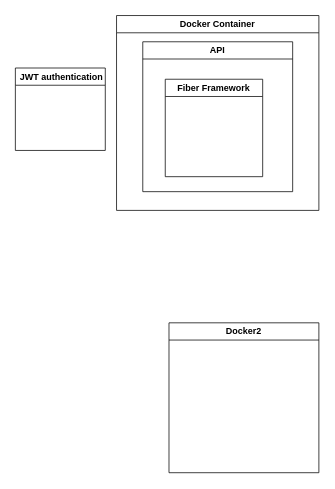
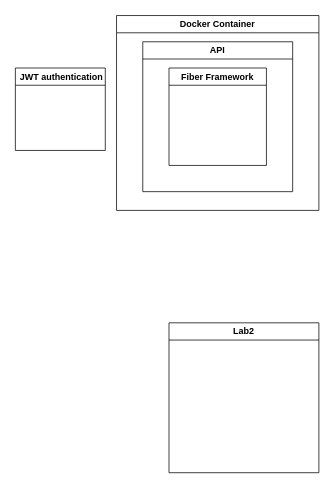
node "Fiber Framework": moved (214, 128) -> (218, 117)
node "Docker2": label "Docker2" -> "Lab2"
